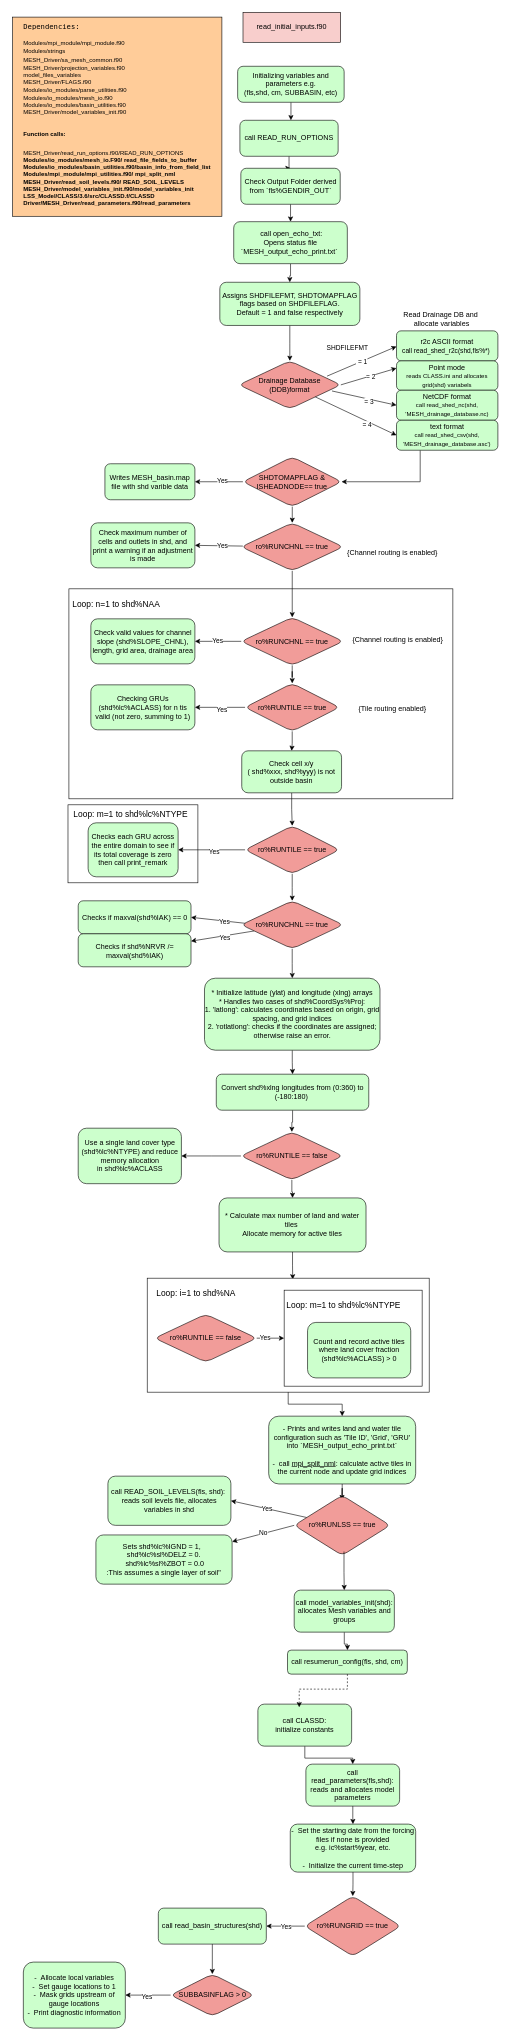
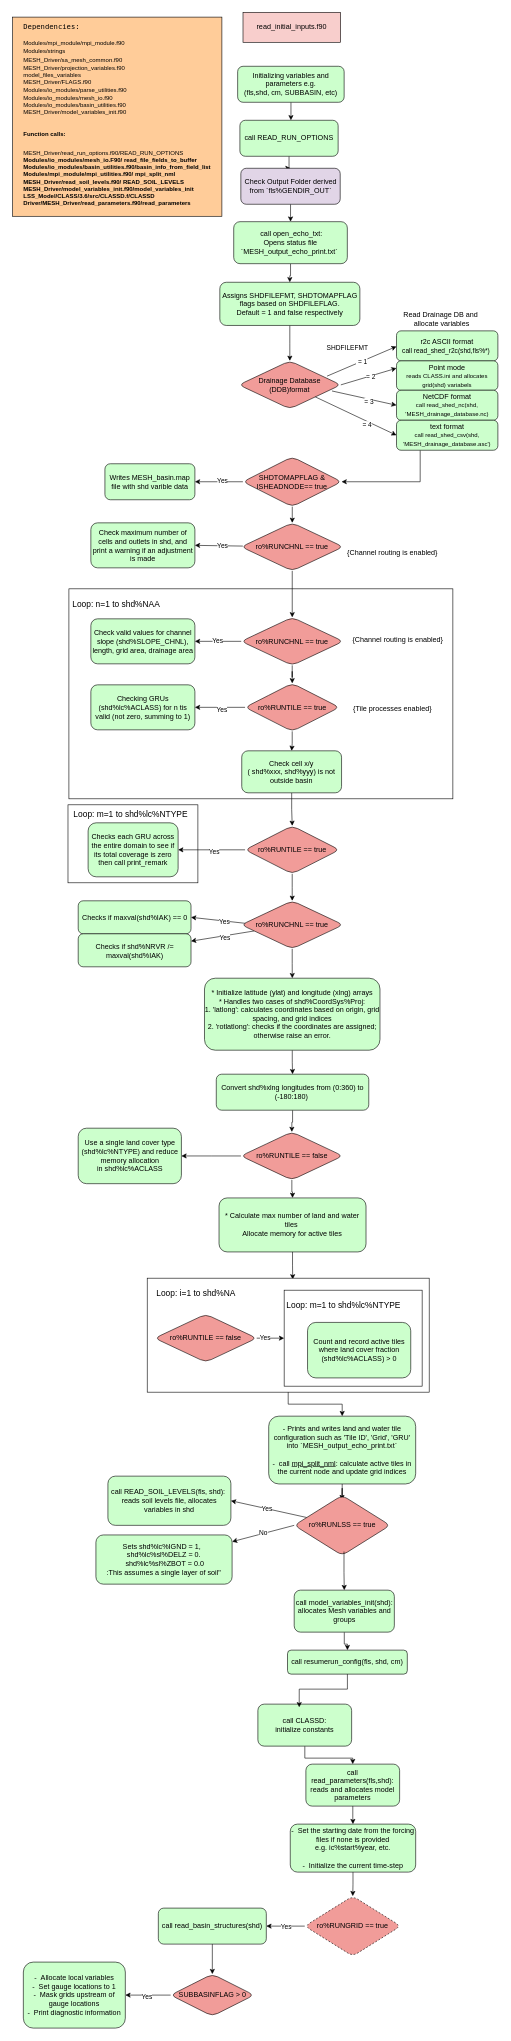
node "Check Output Folder derived from `fls%GENDIR_OUT`": fillcolor #ccffcc -> #e1d5e7
node "{Tile routing enabled}": label "{Tile routing enabled}" -> "{Tile processes enabled}"
edge "call resumerun_config(fls, shd, cm)" -> "call CLASSD: initialize constants": style dashed -> solid
node "ro%RUNGRID == true": style solid -> dashed
